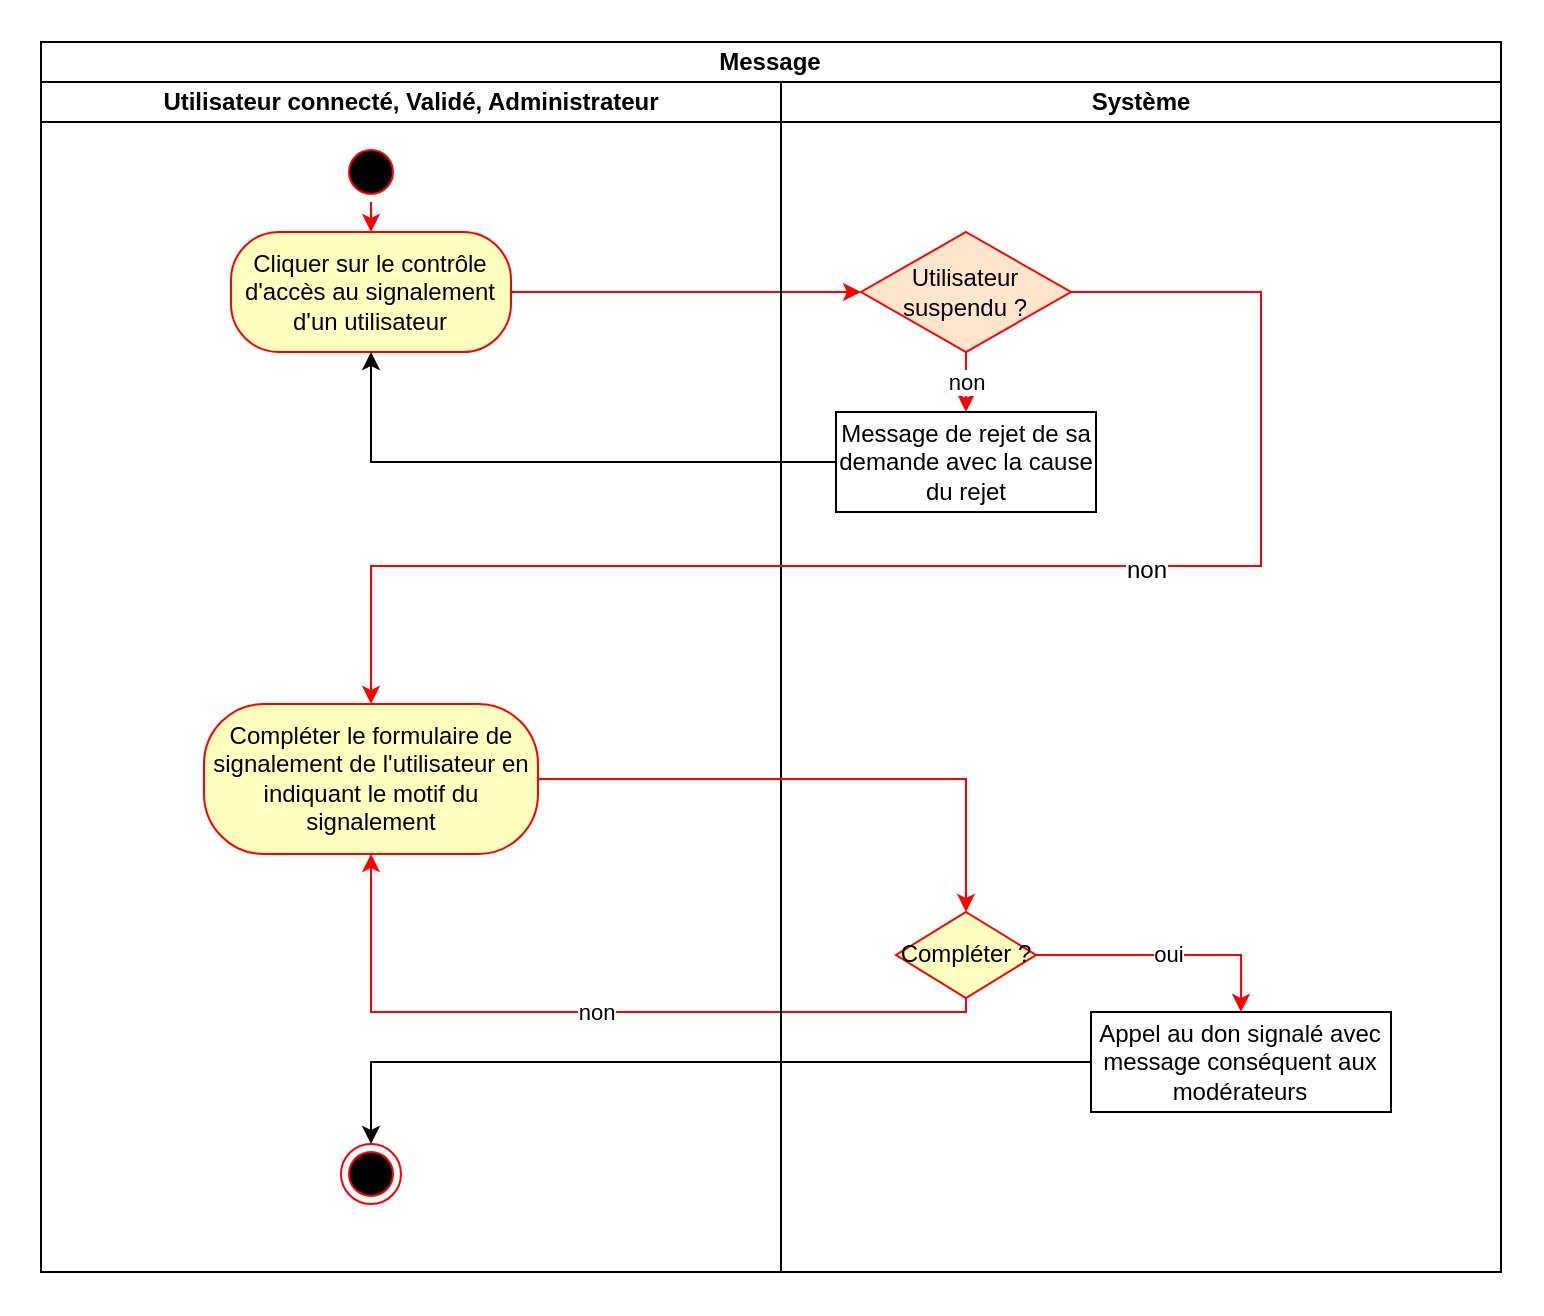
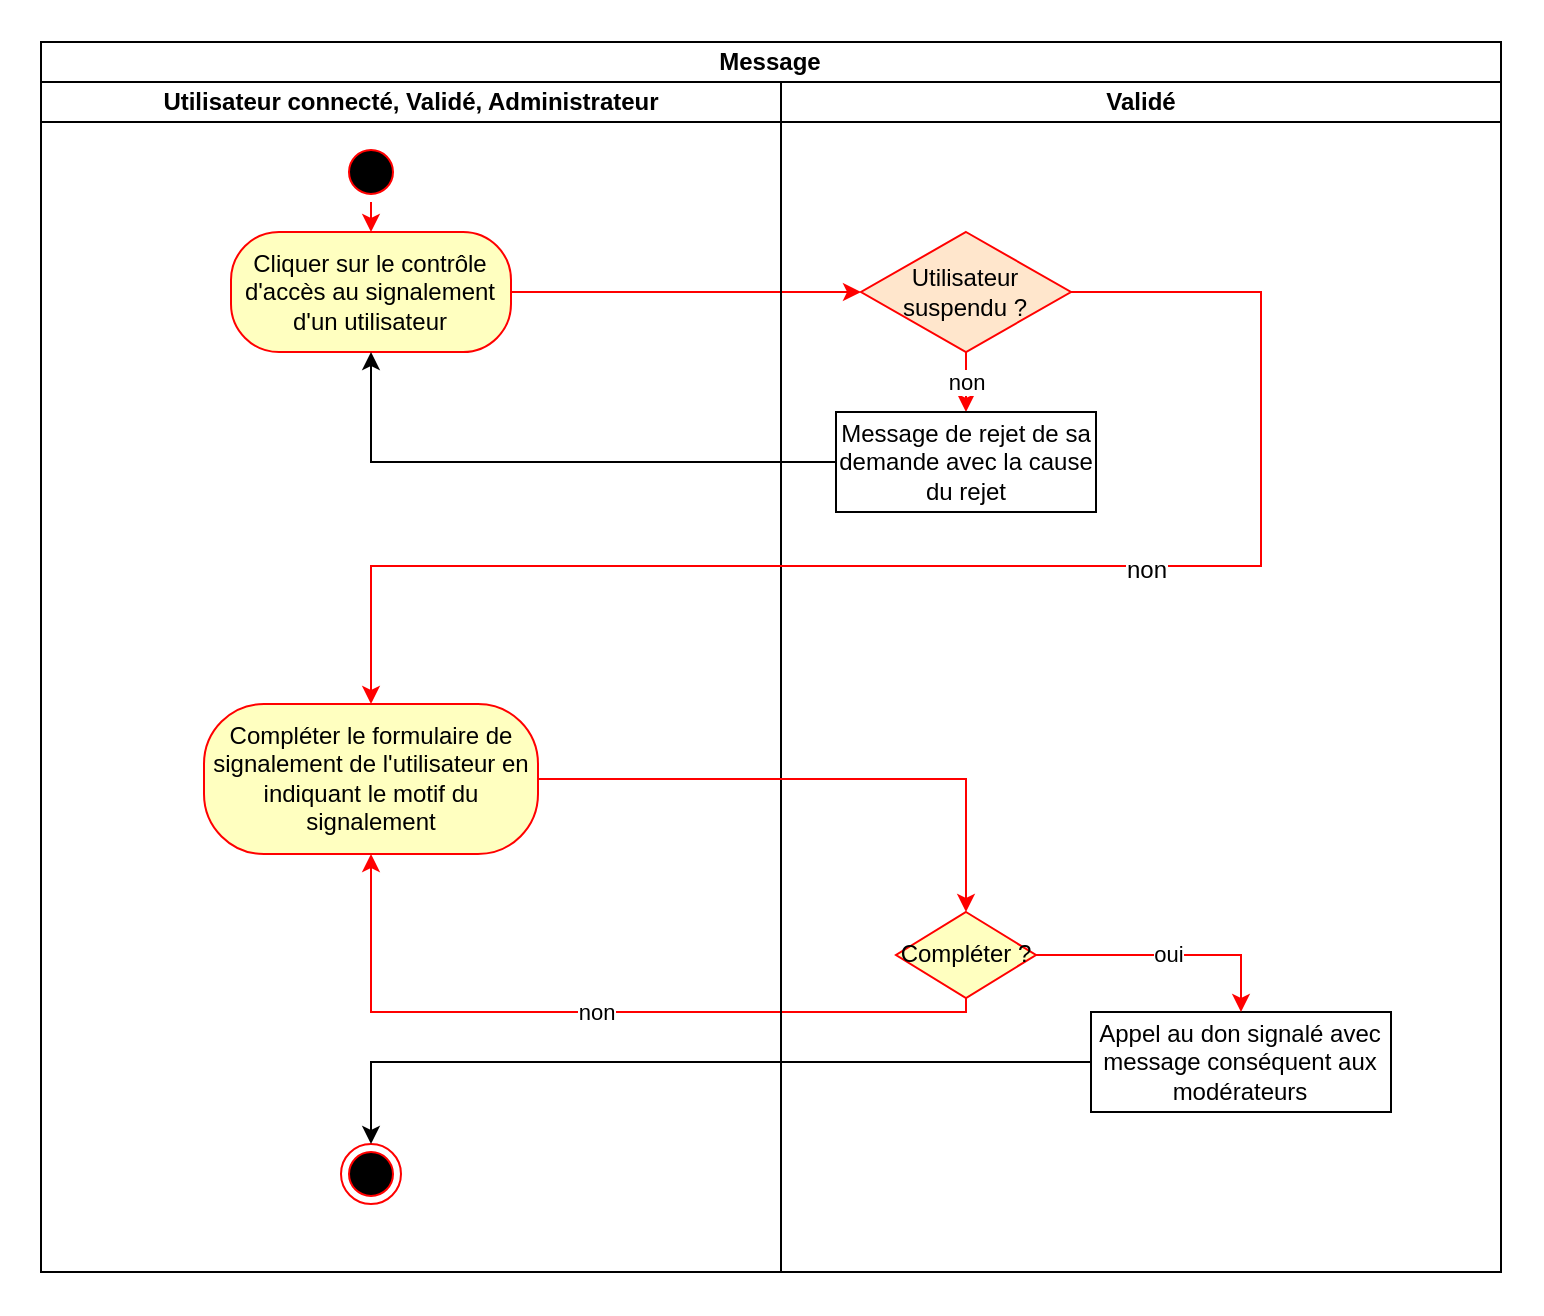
node "Système": label "Système" -> "Validé"
